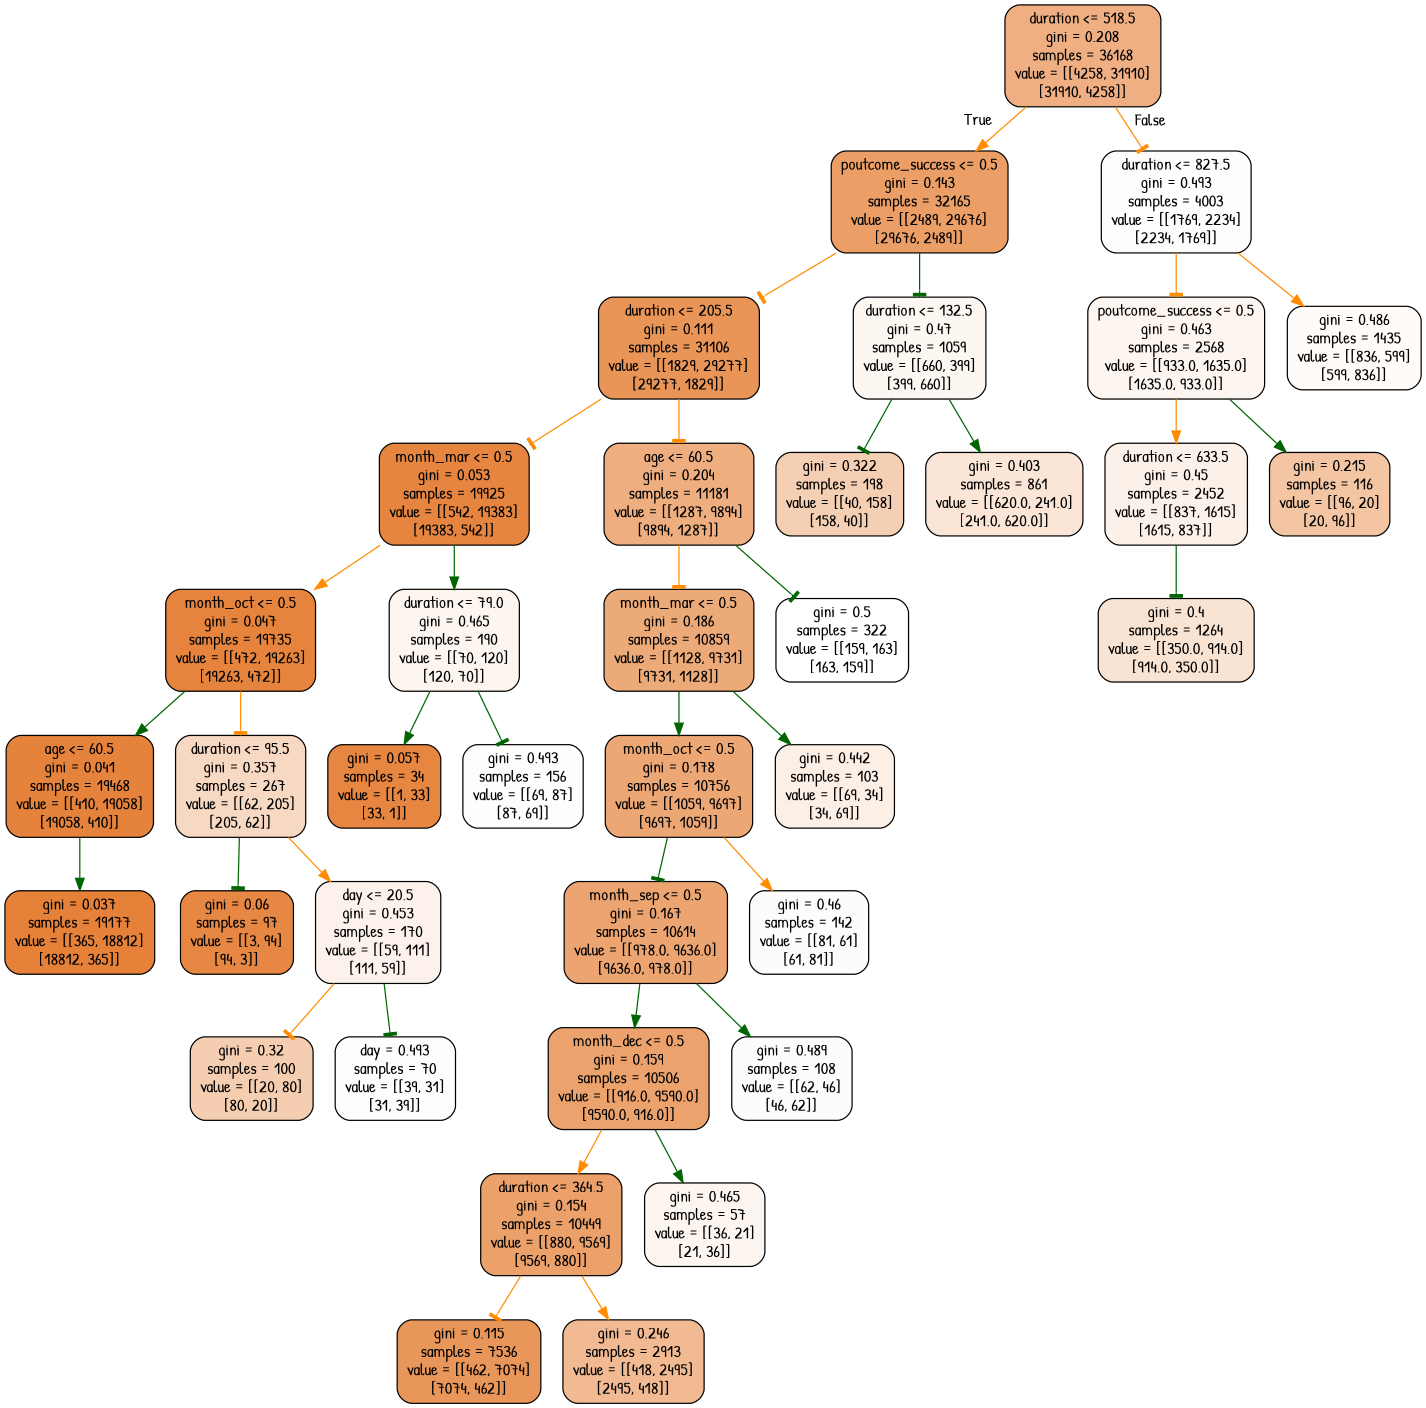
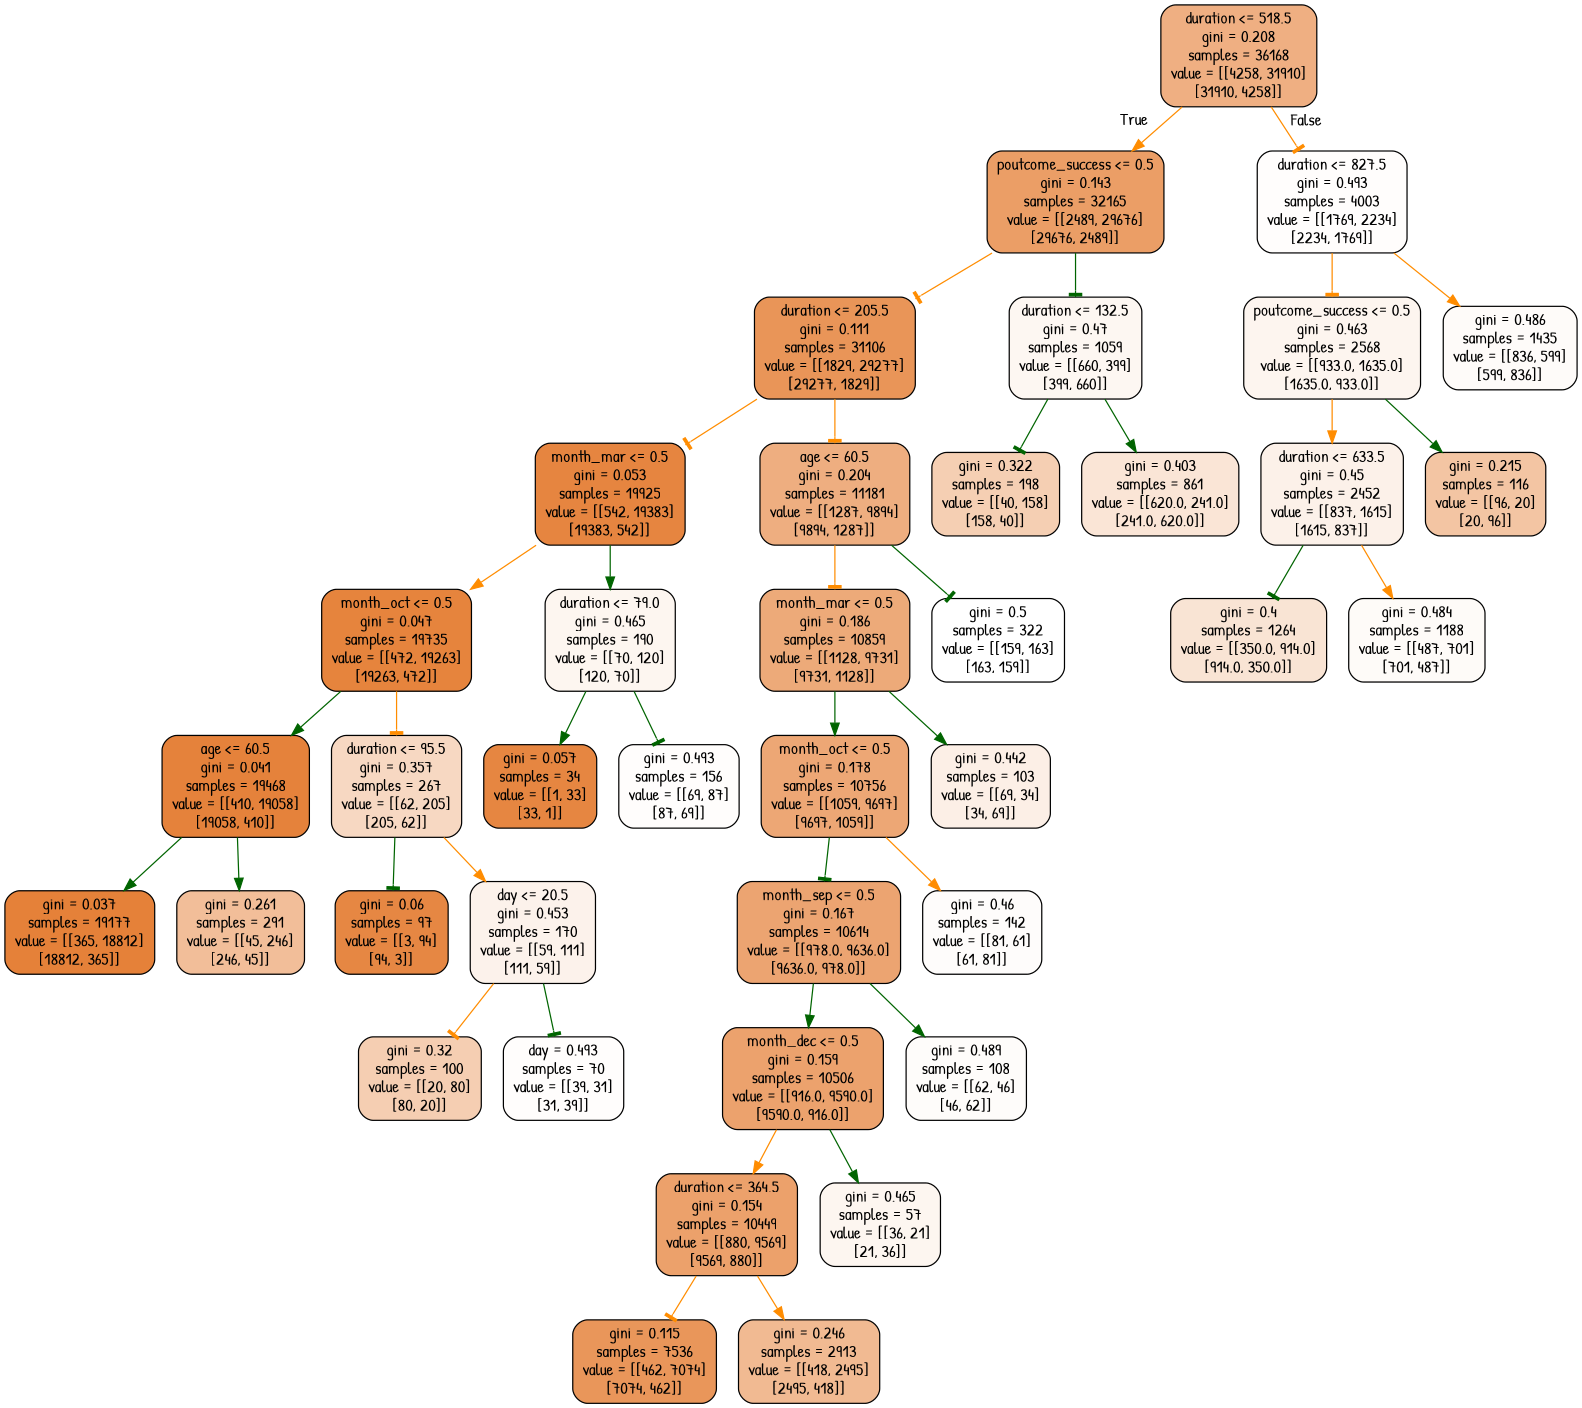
node "gini = 0.484 samples = 1188 value = [[487, 701] [701, 487]]": added
node "gini = 0.261 samples = 291 value = [[45, 246] [246, 45]]": added
